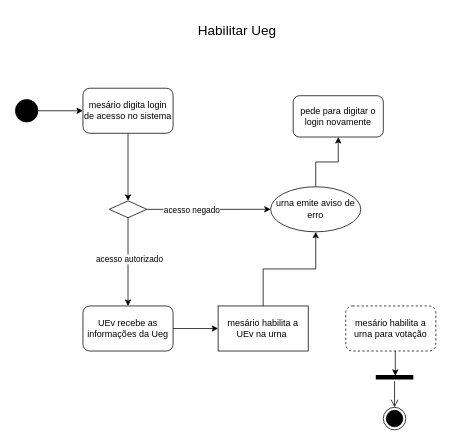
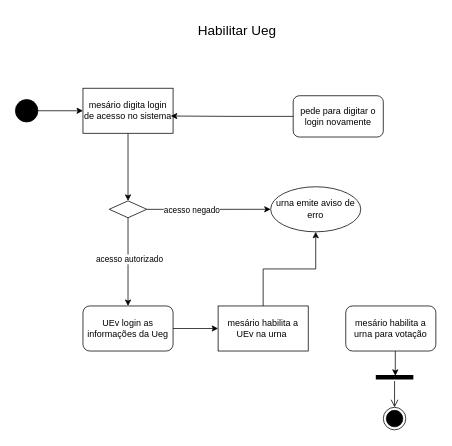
node "mesário digita login de acesso no sistema": shape rounded rectangle -> rectangle
edge "pede para digitar o login novamente" -> "mesário digita login de acesso no sistema": added
edge "urna emite aviso de erro" -> "pede para digitar o login novamente": removed
node "UEv recebe as informações da Ueg": label "UEv recebe as informações da Ueg" -> "UEv login as informações da Ueg"
node "mesário habilita a urna para votação": style dashed -> solid
